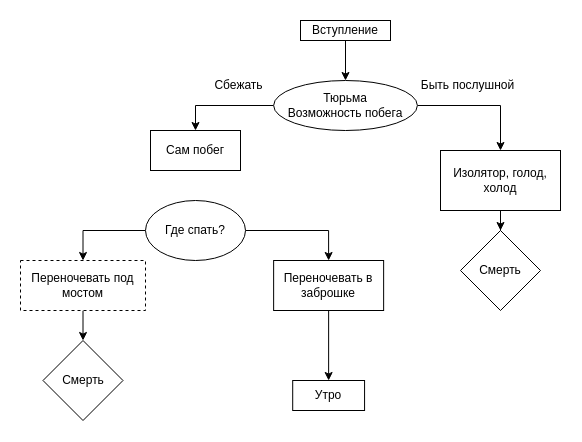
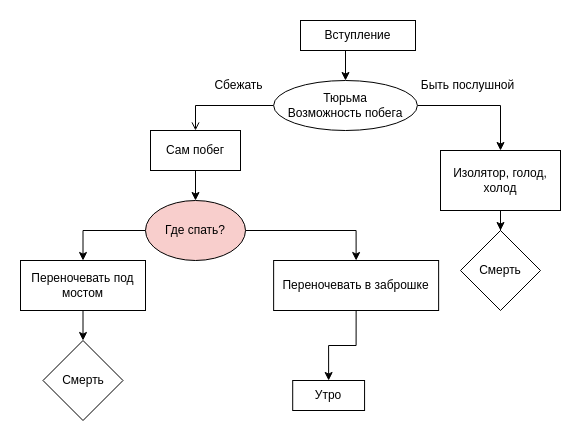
node "Вступление": size 90x20 -> 115x30
edge "Тюрьма Возможность побега" -> "Сам побег": arrowhead classic -> open
edge "Сам побег" -> "Где спать?": added
node "Где спать?": fillcolor #ffffff -> #f8cecc
node "Переночевать под мостом": style dashed -> solid
node "Переночевать в заброшке": size 110x50 -> 165x50
